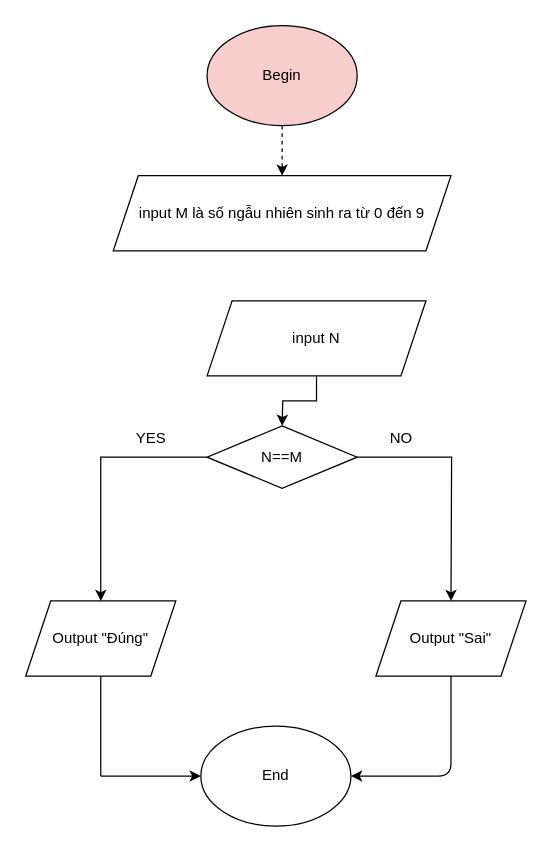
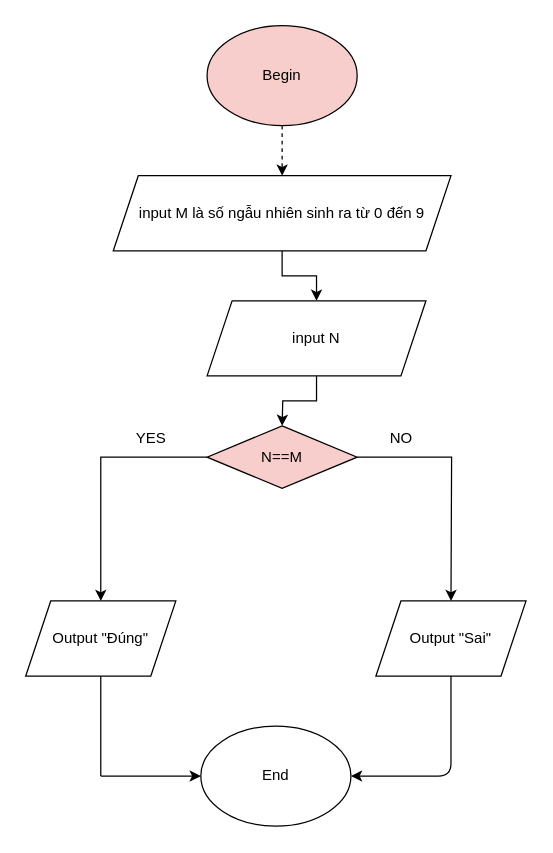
edge "input M là số ngẫu nhiên sinh ra từ 0 đến 9" -> "input N": added
node "N==M": fillcolor #ffffff -> #f8cecc
